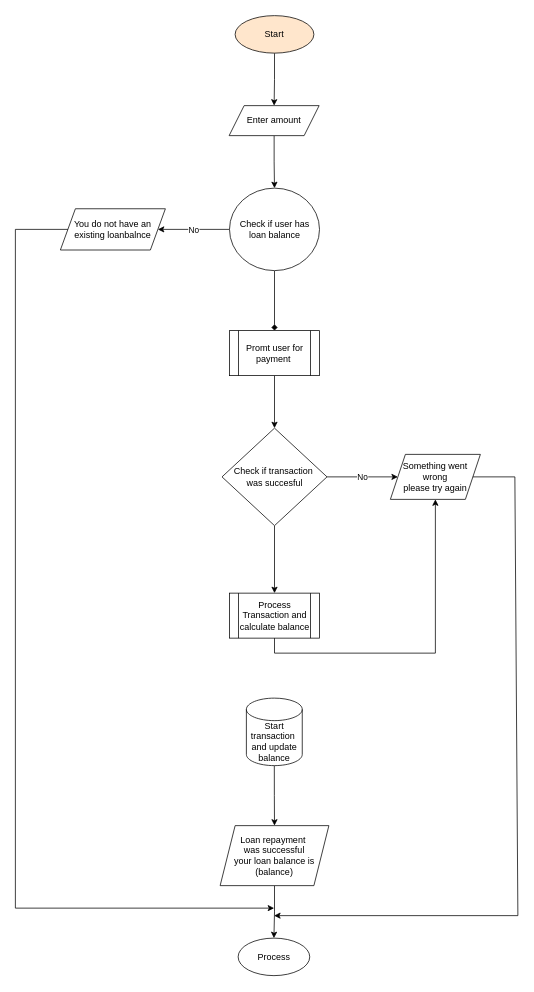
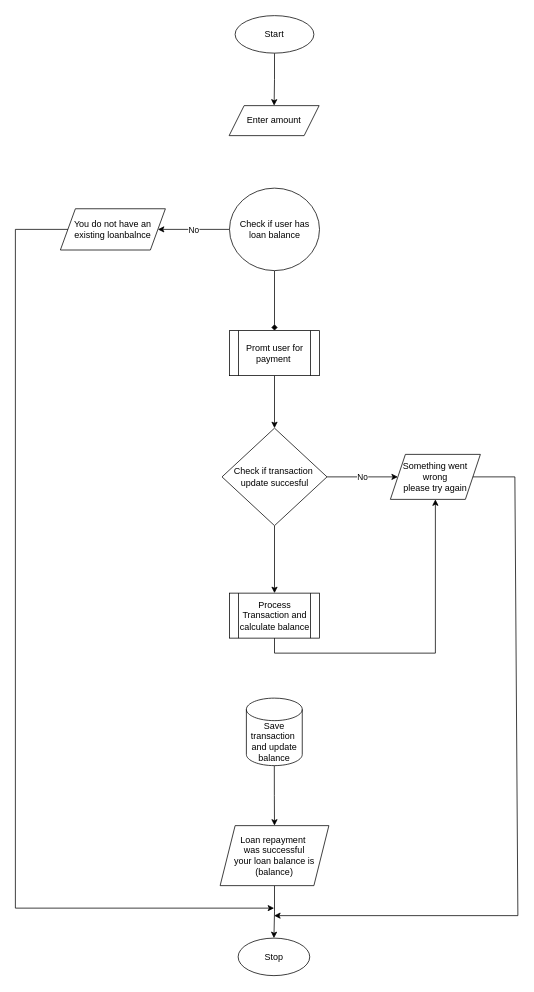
node "Start": fillcolor #ffe6cc -> #ffffff
edge "Enter amount" -> "Check if user has loan balance": removed
node "Check if transaction was succesful": label "Check if transaction was succesful" -> "Check if transaction update succesful"
node "Start transaction and update balance": label "Start transaction and update balance" -> "Save transaction and update balance"
node "Process": label "Process" -> "Stop"
